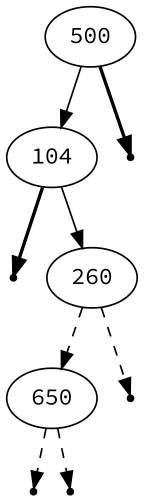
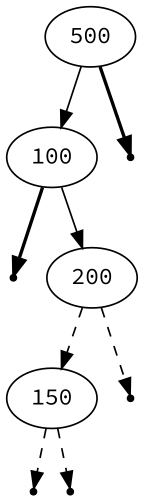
node "104": label "104" -> "100"
node "260": label "260" -> "200"
node "650": label "650" -> "150"
